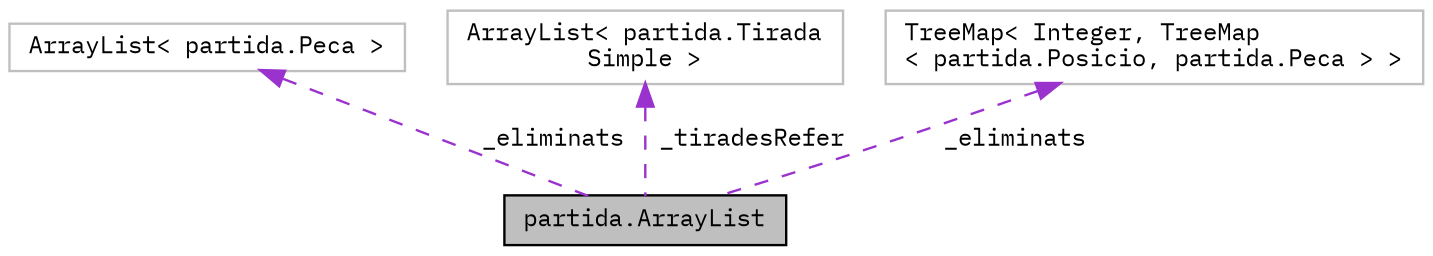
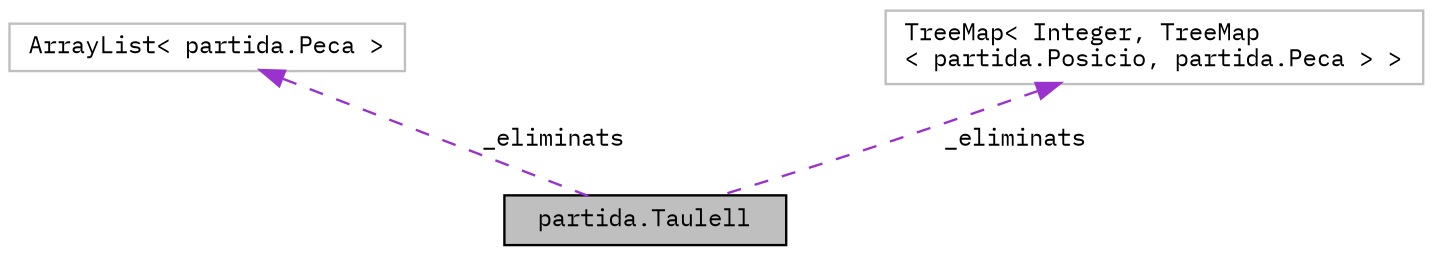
node "ArrayList< partida.Tirada Simple >": removed
node "partida.ArrayList": label "partida.ArrayList" -> "partida.Taulell"
